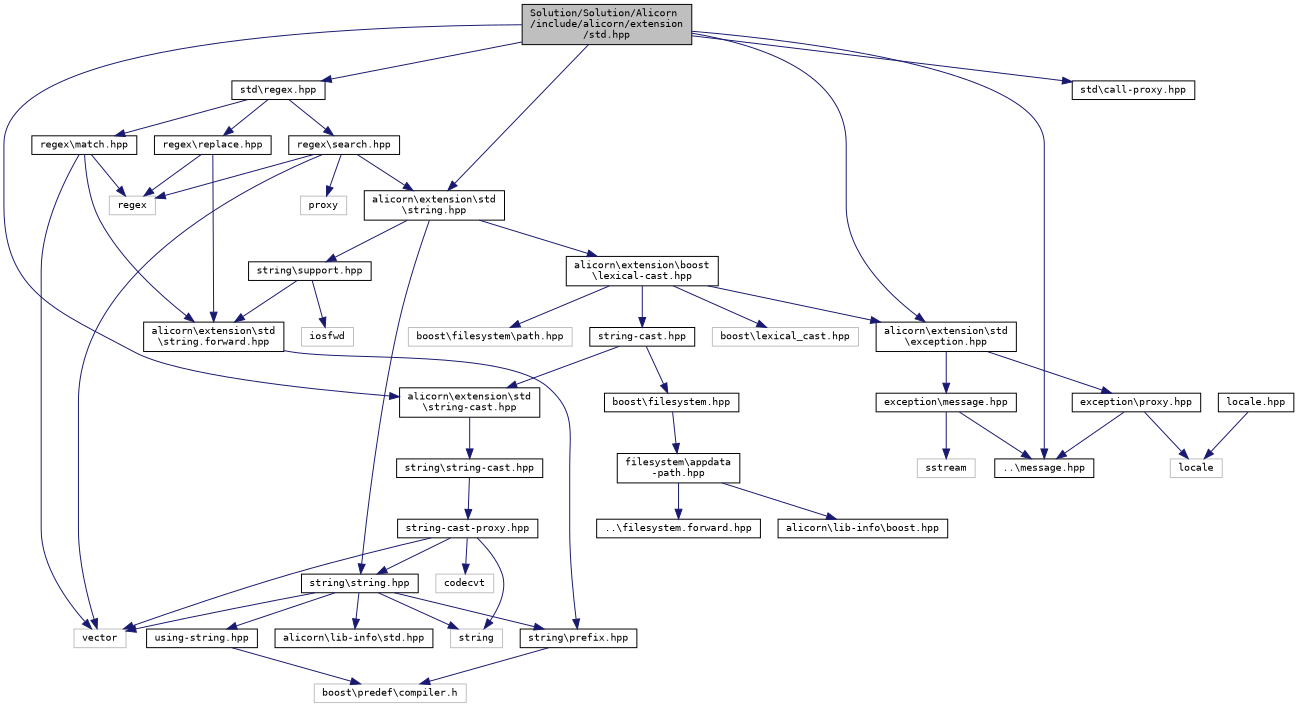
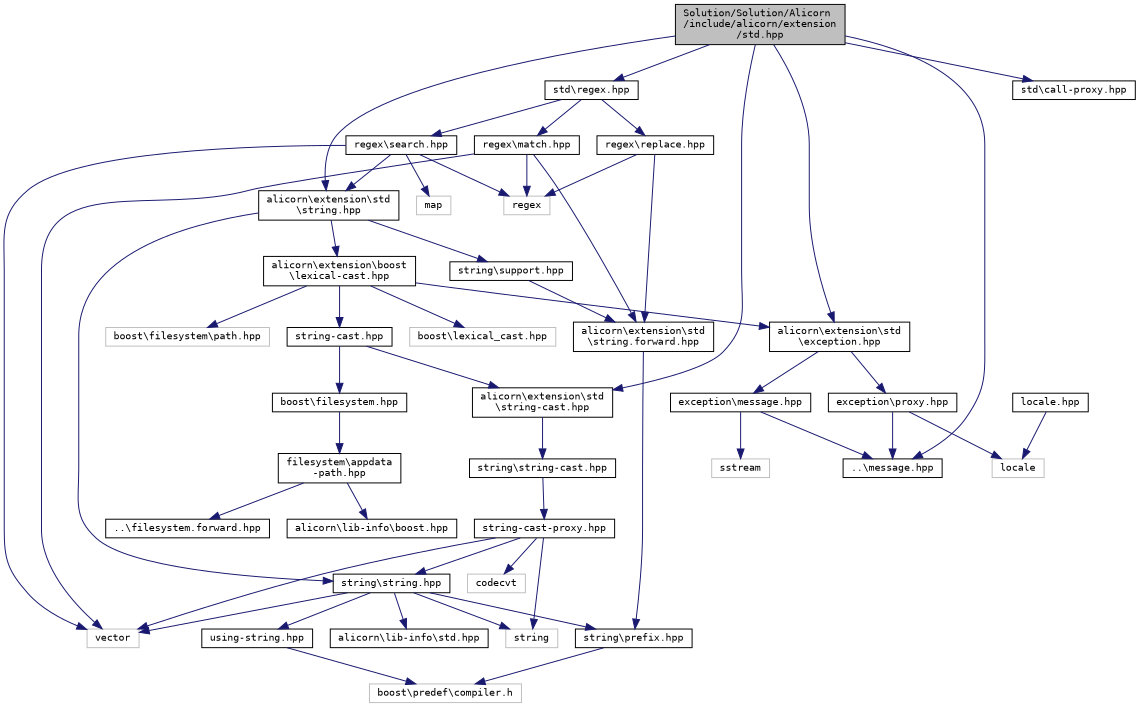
node "proxy": label "proxy" -> "map"
node "iosfwd": removed
